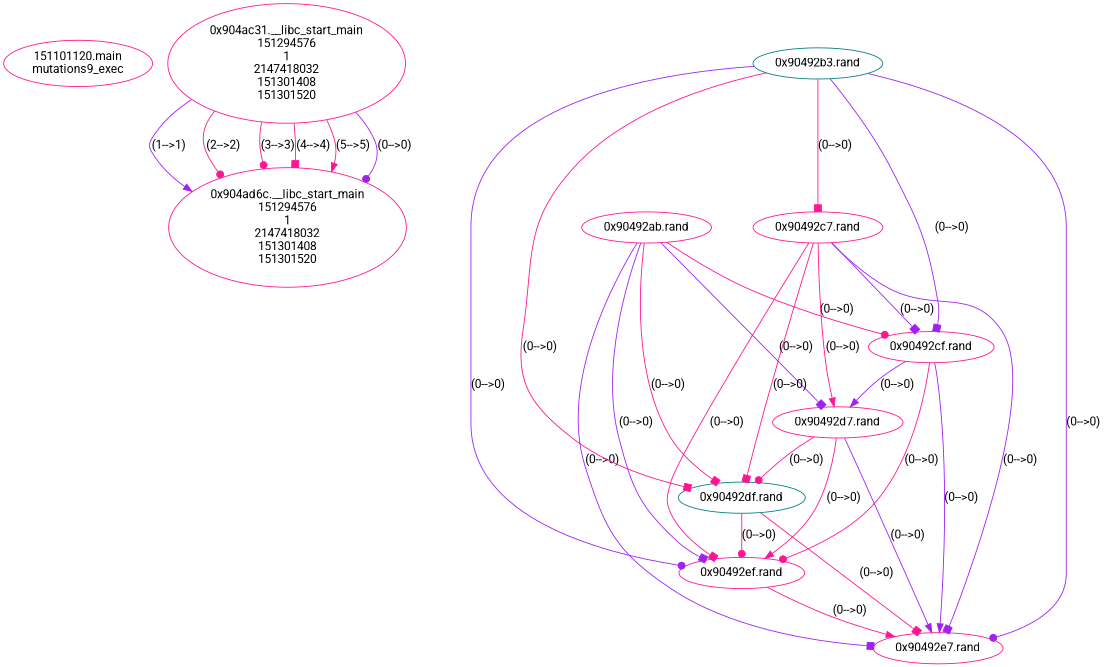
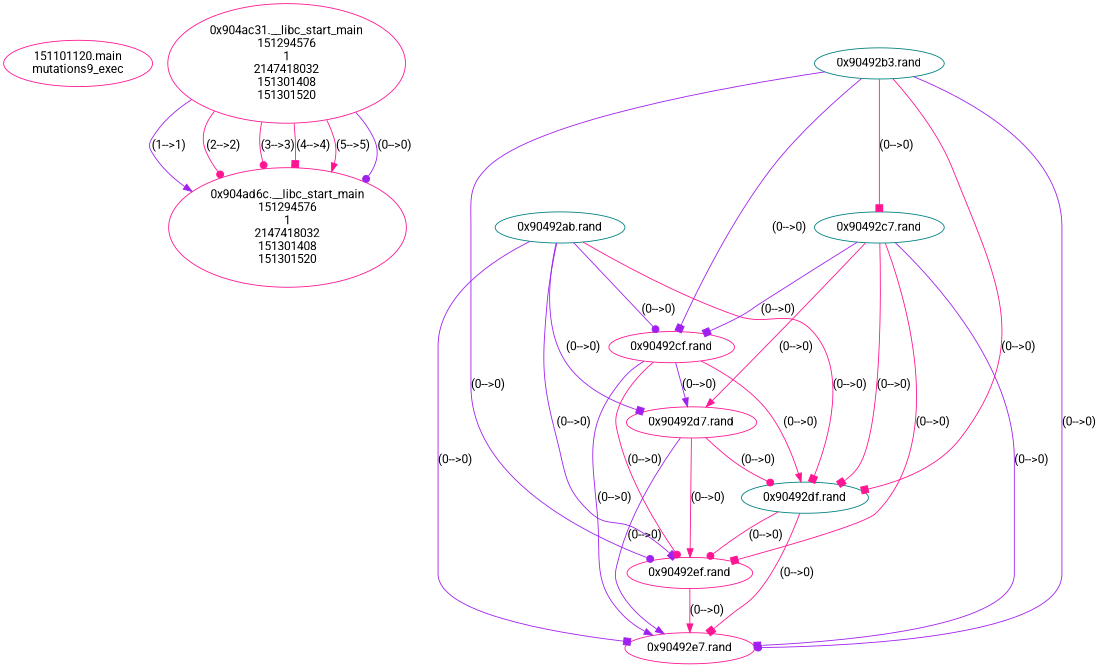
node "0x90492ab.rand": color deeppink -> teal
node "0x90492c7.rand": color deeppink -> teal
edge "0x90492ab.rand" -> "0x90492cf.rand": color deeppink -> purple
edge "0x90492cf.rand" -> "0x90492df.rand": added, label "(0-->0)"
